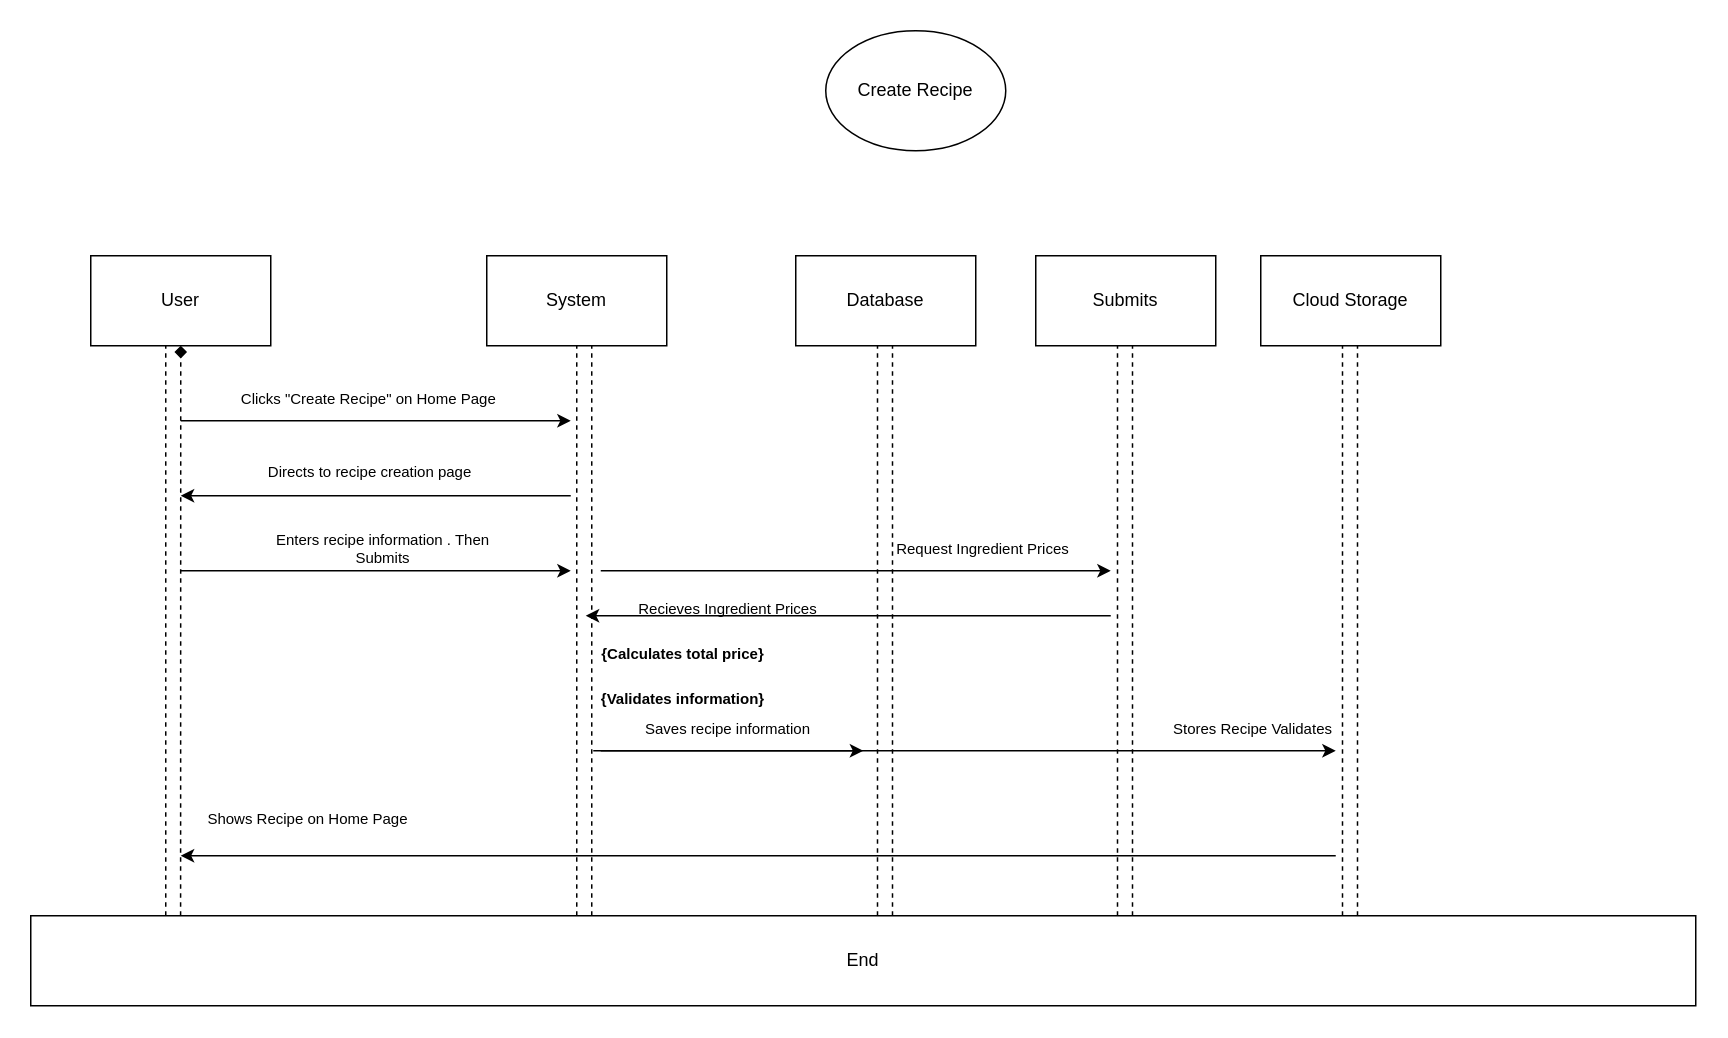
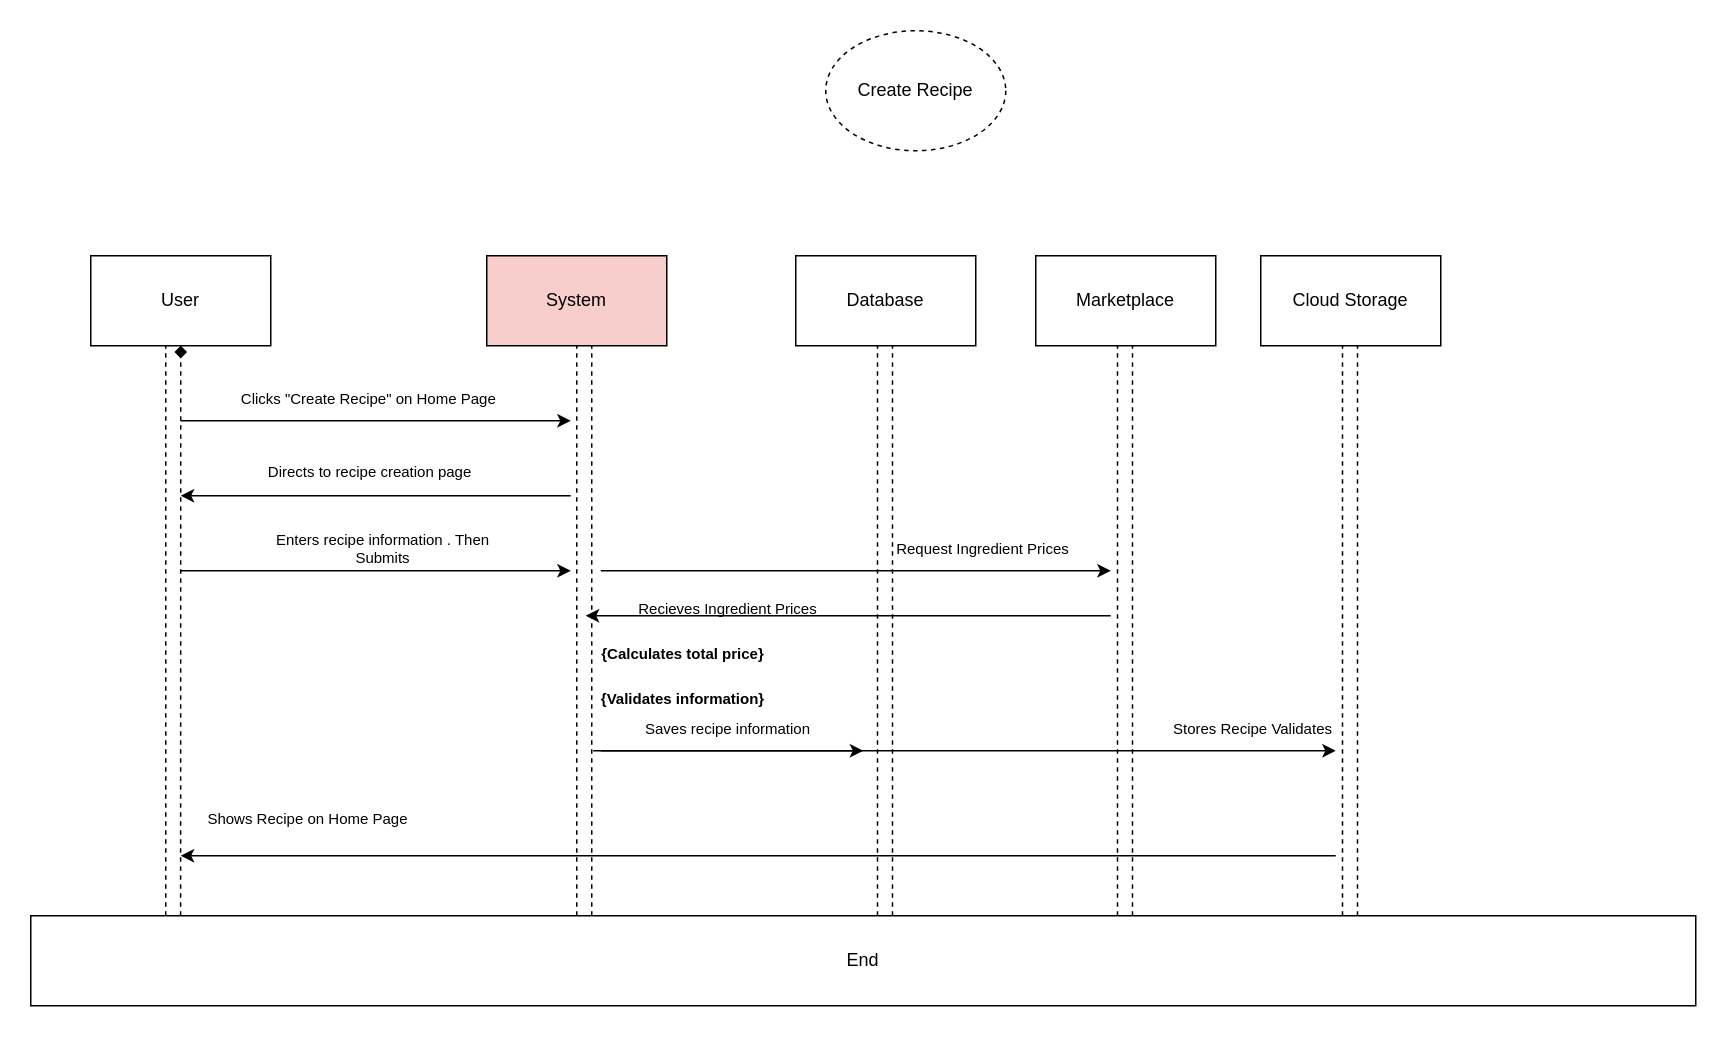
node "Create Recipe": style solid -> dashed
node "System": fillcolor #ffffff -> #f8cecc
node "Submits": label "Submits" -> "Marketplace"
